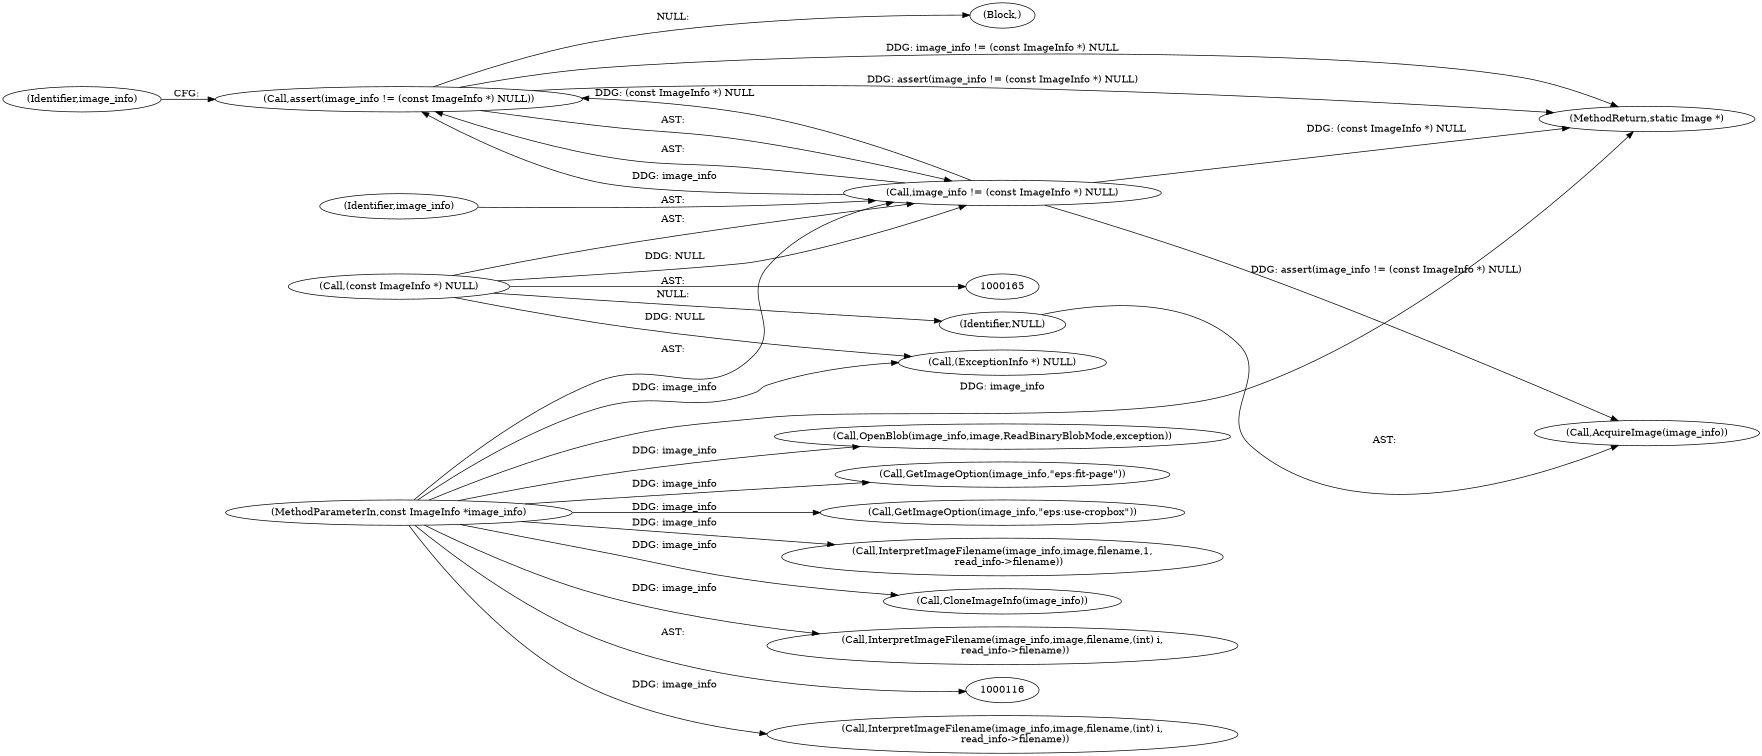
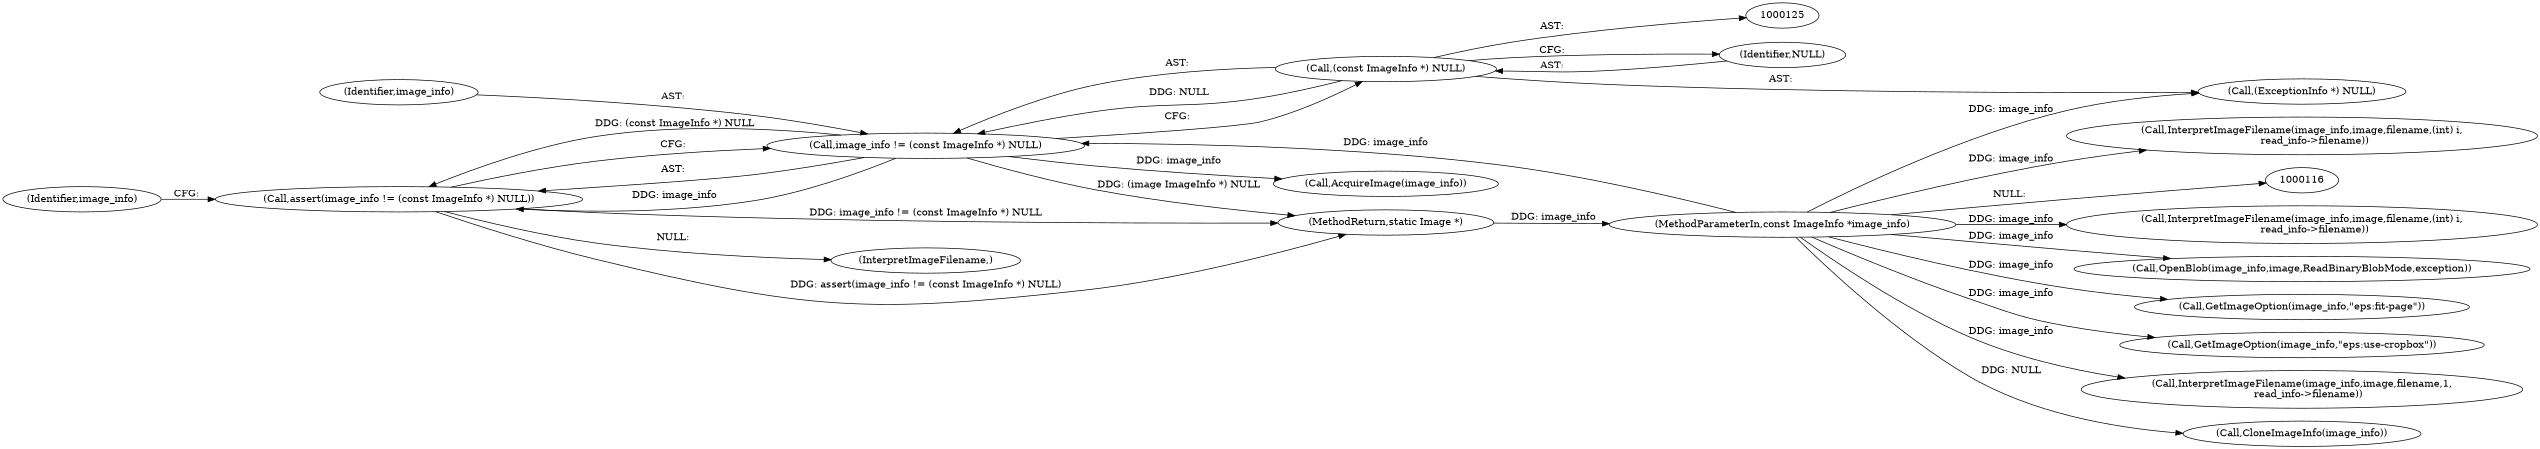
node "(Block,)": label "(Block,)" -> "(InterpretImageFilename,)"
edge "(Call,assert(image_info != (const ImageInfo *) NULL))" -> "(Call,image_info != (const ImageInfo *) NULL)": label "AST: " -> "CFG: "
edge "(Call,image_info != (const ImageInfo *) NULL)" -> "(Call,(const ImageInfo *) NULL)": added, label "CFG:"
edge "(Call,image_info != (const ImageInfo *) NULL)" -> "(MethodReturn,static Image *)": label "DDG: (const ImageInfo *) NULL" -> "DDG: (image ImageInfo *) NULL"
edge "(Call,image_info != (const ImageInfo *) NULL)" -> "(Call,AcquireImage(image_info))": label "DDG: assert(image_info != (const ImageInfo *) NULL)" -> "DDG: image_info"
node "1000165": label "1000165" -> "1000125"
edge "(Call,(const ImageInfo *) NULL)" -> "(Identifier,NULL)": label "NULL: " -> "CFG: "
edge "(Call,(const ImageInfo *) NULL)" -> "(Call,(ExceptionInfo *) NULL)": label "DDG: NULL" -> "AST: "
edge "(MethodParameterIn,const ImageInfo *image_info)" -> "(Call,image_info != (const ImageInfo *) NULL)": label "AST: " -> "DDG: image_info"
edge "(MethodParameterIn,const ImageInfo *image_info)" -> "(MethodReturn,static Image *)": reversed
edge "(Identifier,NULL)" -> "(Call,AcquireImage(image_info))": now "(Identifier,NULL)" -> "(Call,(const ImageInfo *) NULL)"
edge "(MethodParameterIn,const ImageInfo *image_info)" -> "(Call,CloneImageInfo(image_info))": label "DDG: image_info" -> "DDG: NULL"
edge "(MethodParameterIn,const ImageInfo *image_info)" -> "1000116": label "AST: " -> "NULL: "
